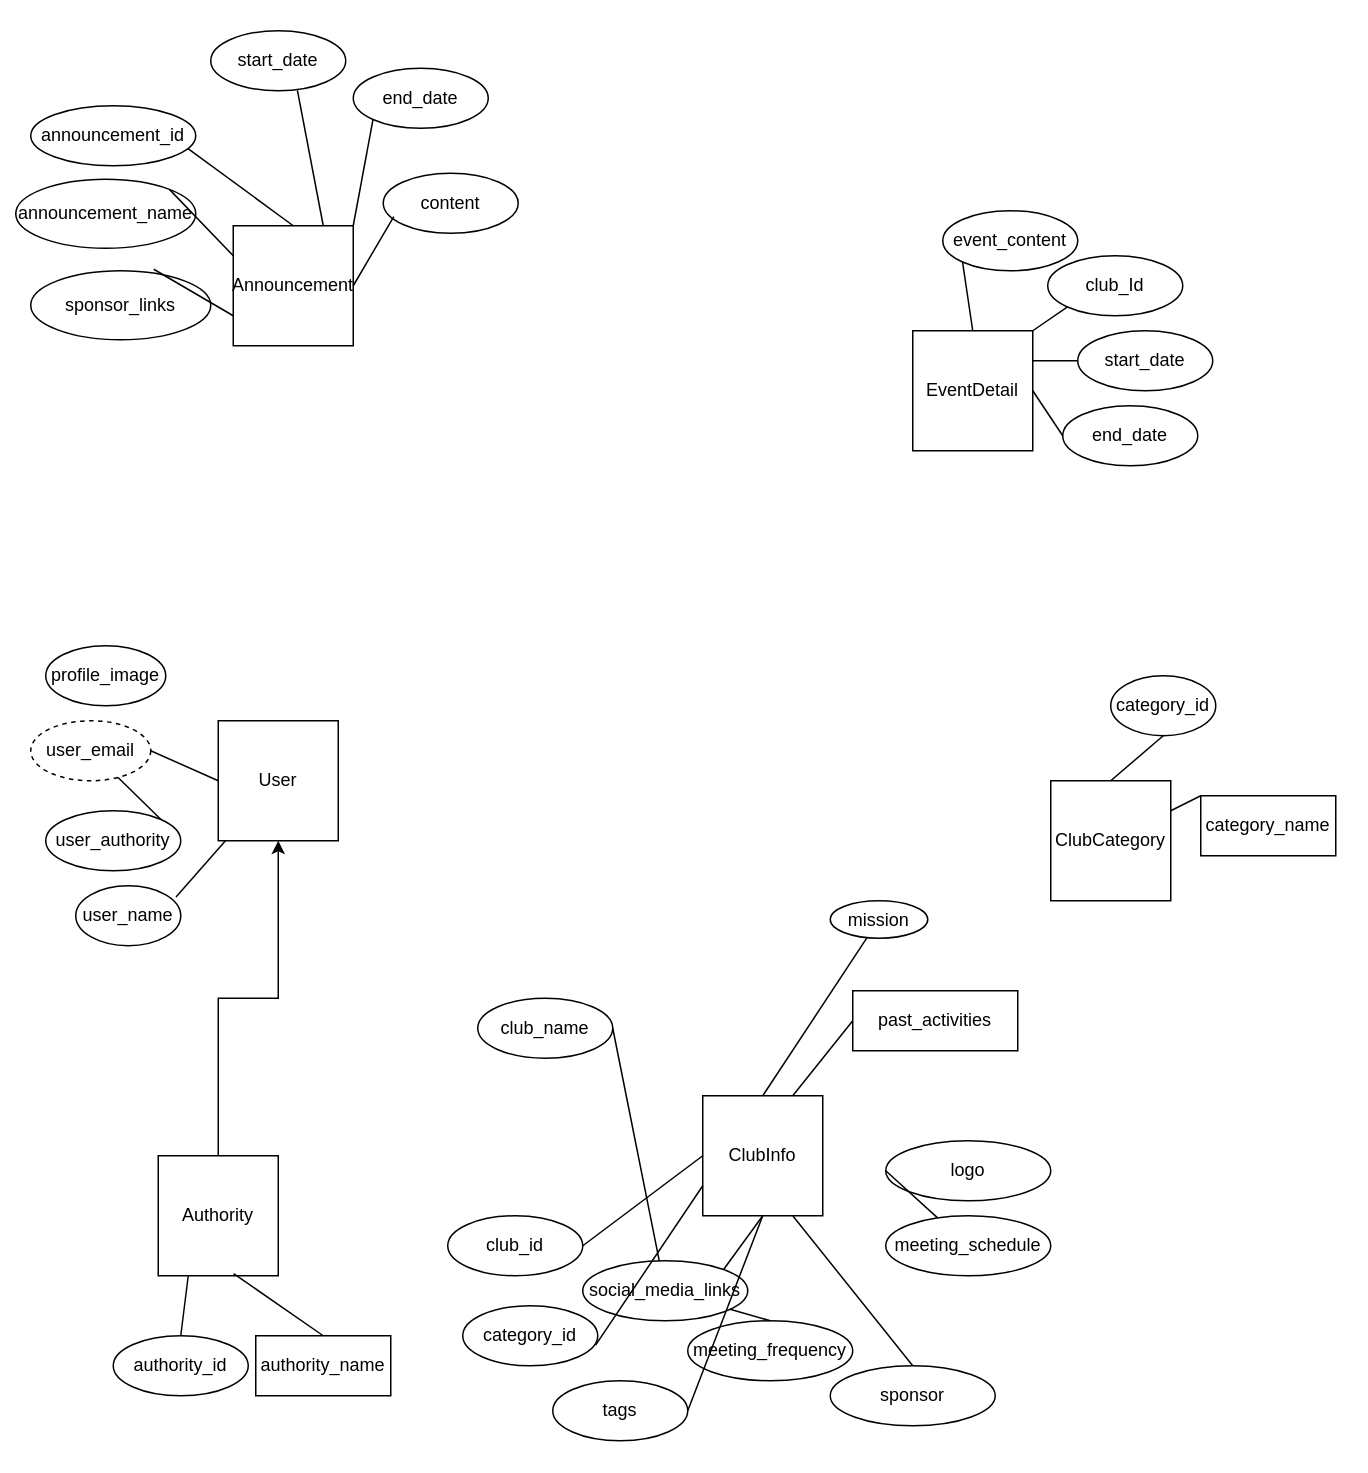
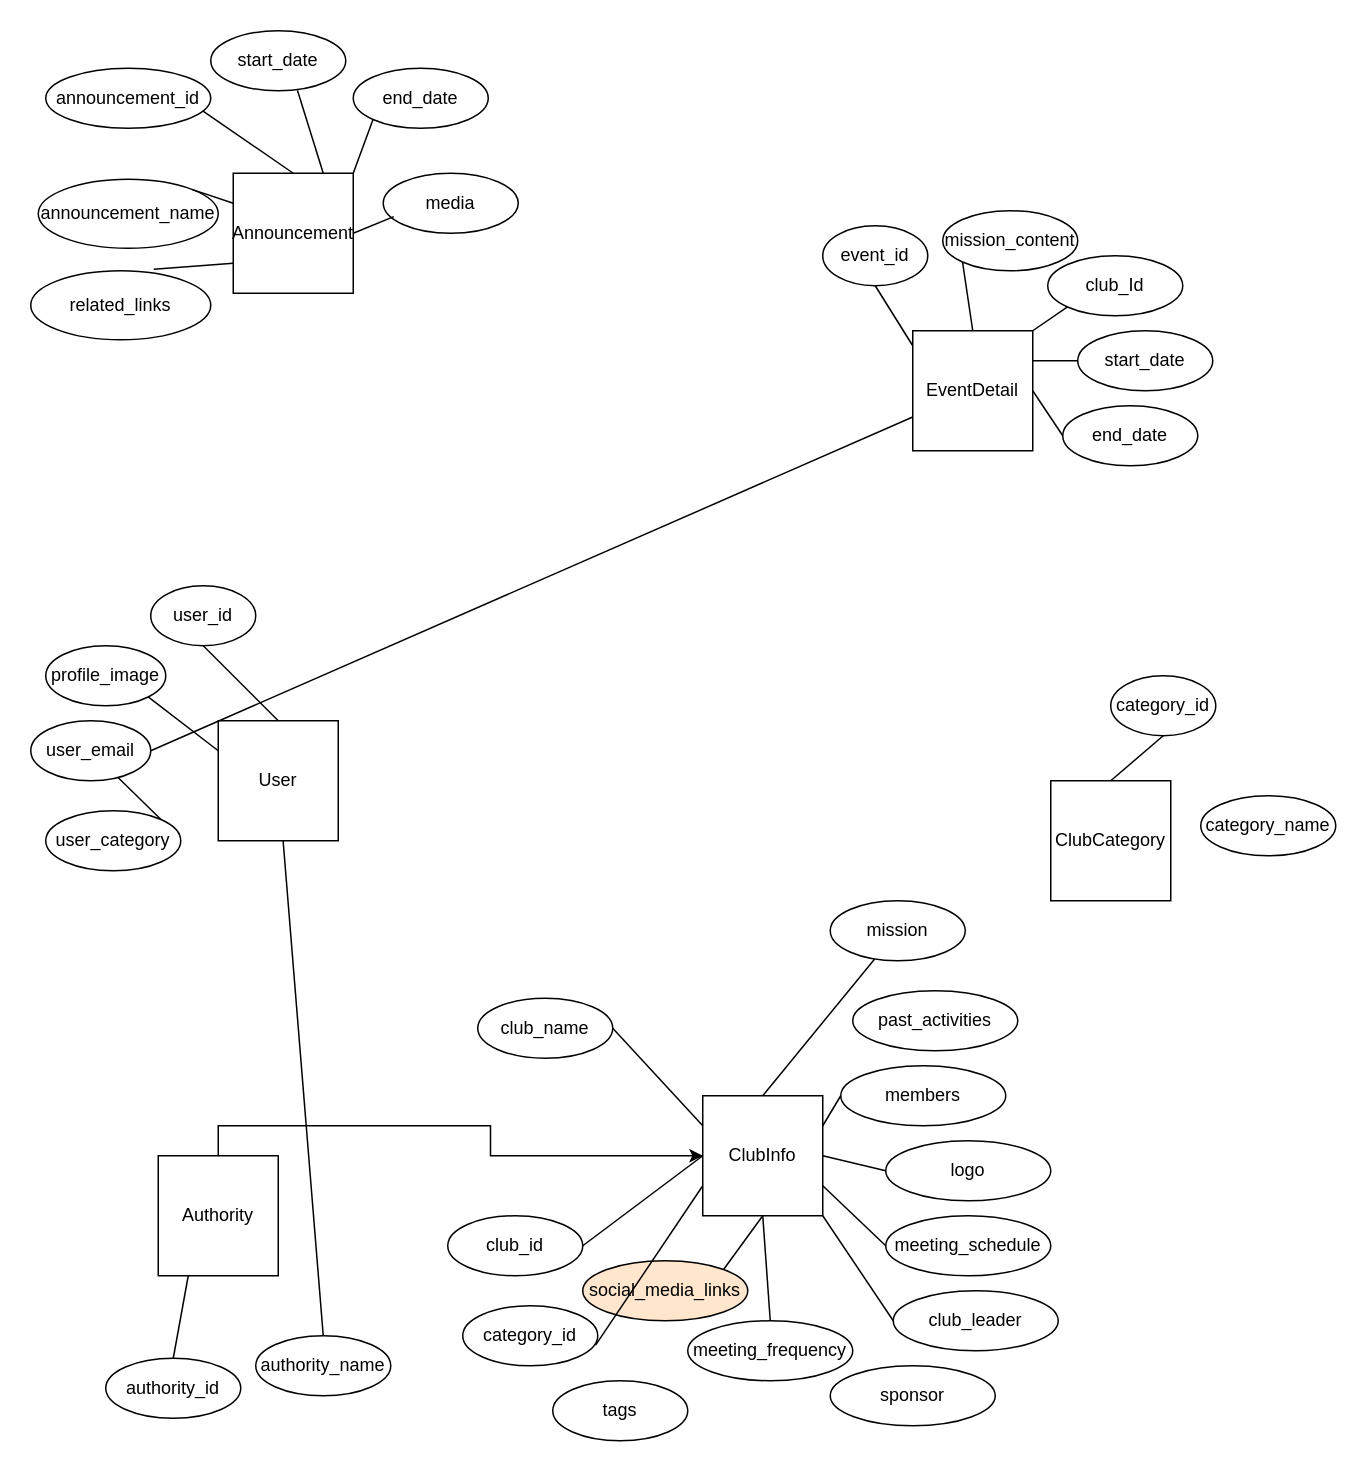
node "announcement_id": moved (113, 136) -> (128, 98)
node "content": label "content" -> "media"
node "announcement_name": moved (106, 214) -> (128, 214)
node "event_content": label "event_content" -> "mission_content"
node "event_id": added
node "Announcement": moved (293, 286) -> (293, 233)
node "sponsor_links": label "sponsor_links" -> "related_links"
edge "event_id" -- "EventDetail": added
node "user_id": added
edge "user_id" -- "User": added
edge "profile_image" -- "User": added
node "user_email": style dashed -> solid
edge "user_email" -- "User": now "user_email" -- "EventDetail"
edge "category_name" -- "ClubCategory": removed
node "category_name": shape rectangle -> ellipse
node "user_authority": label "user_authority" -> "user_category"
edge "User" -- "user_name": removed
node "user_name": removed
node "mission": size 98x38 -> 135x60
edge "Authority" -> "User": now "Authority" -> "ClubInfo"
node "past_activities": shape rectangle -> ellipse
edge "past_activities" -- "ClubInfo": removed
node "members": added
edge "members" -- "ClubInfo": added
edge "club_name" -- "social_media_links": now "club_name" -- "ClubInfo"
edge "logo" -- "meeting_schedule": now "logo" -- "ClubInfo"
edge "ClubInfo" -- "meeting_schedule": added
edge "ClubInfo" -- "club_leader": added
node "social_media_links": fillcolor #ffffff -> #ffe6cc
edge "ClubInfo" -- "sponsor": removed
edge "Authority" -- "authority_name": now "User" -- "authority_name"
edge "social_media_links" -- "meeting_frequency": now "ClubInfo" -- "meeting_frequency"
edge "ClubInfo" -- "tags": removed
node "club_leader": added
node "authority_id": moved (181, 1366) -> (173, 1388)
node "authority_name": shape rectangle -> ellipse
